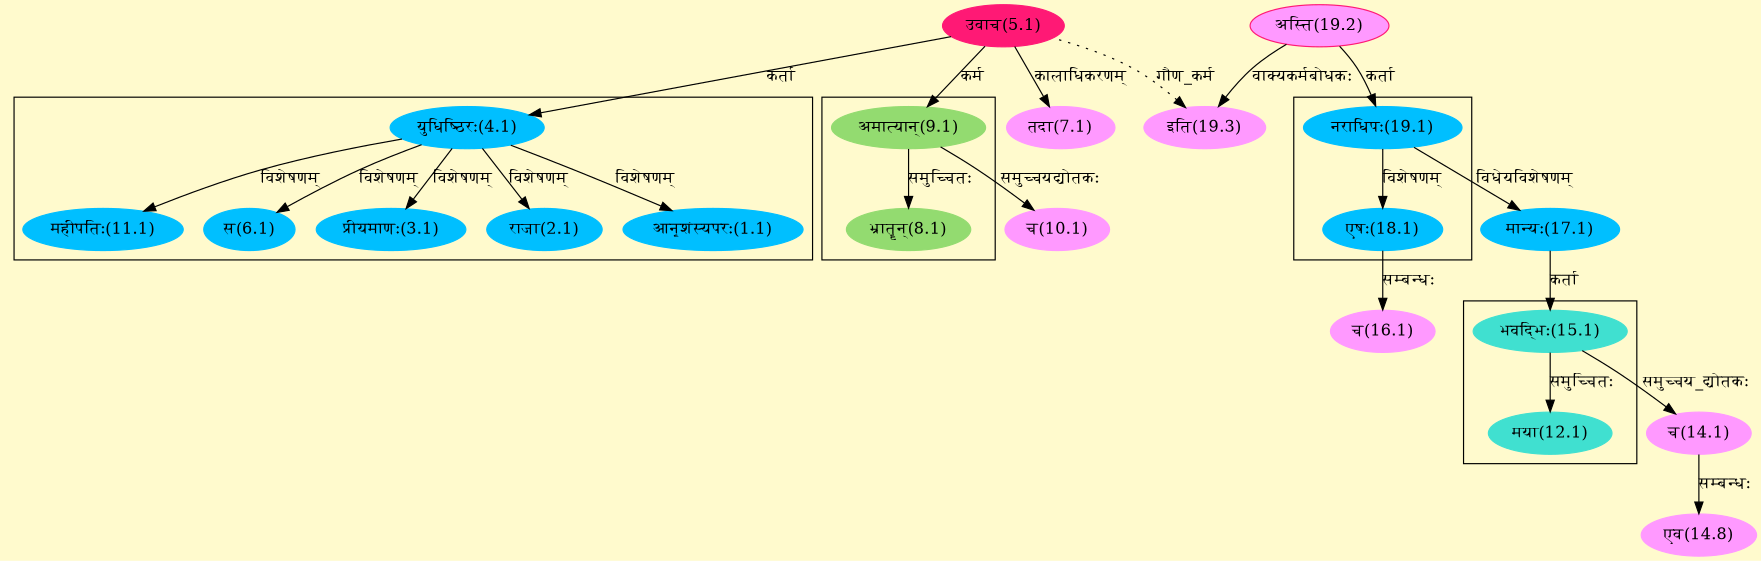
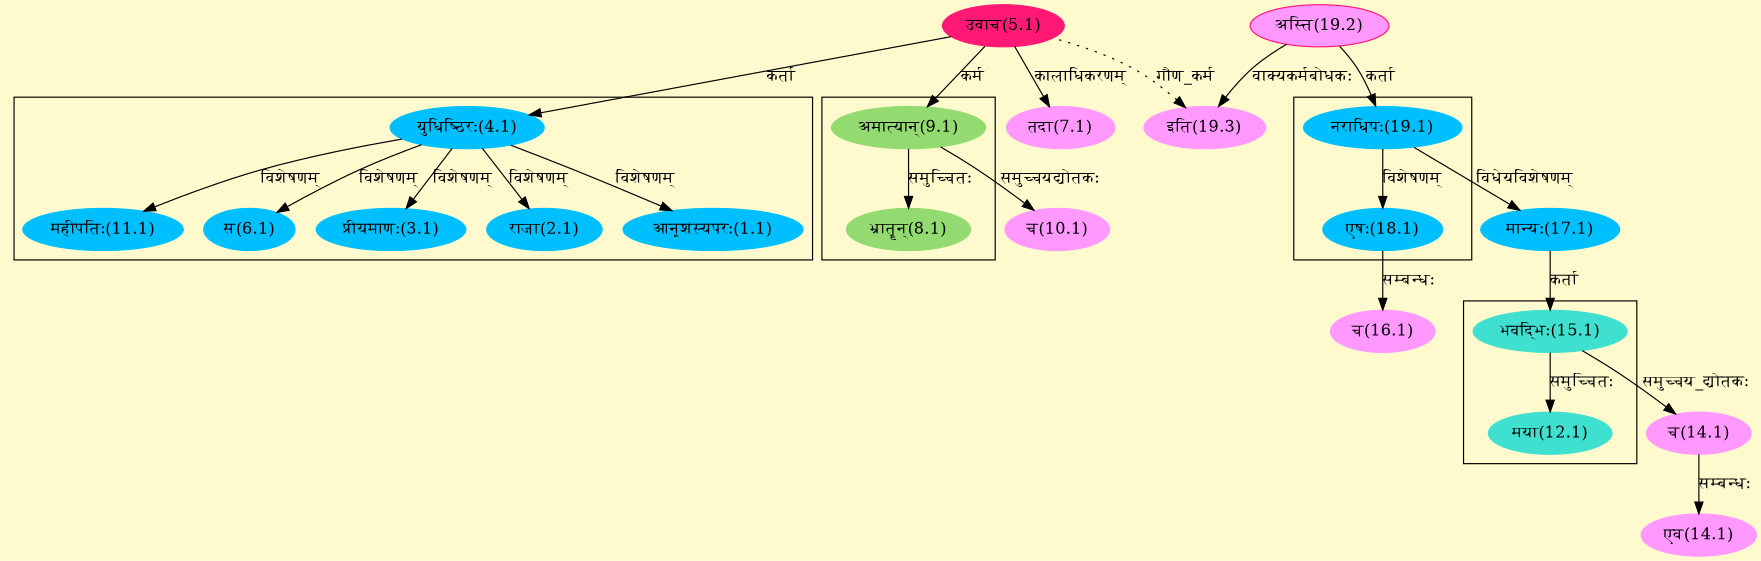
node "एव(14.8)": label "एव(14.8)" -> "एव(14.1)"
